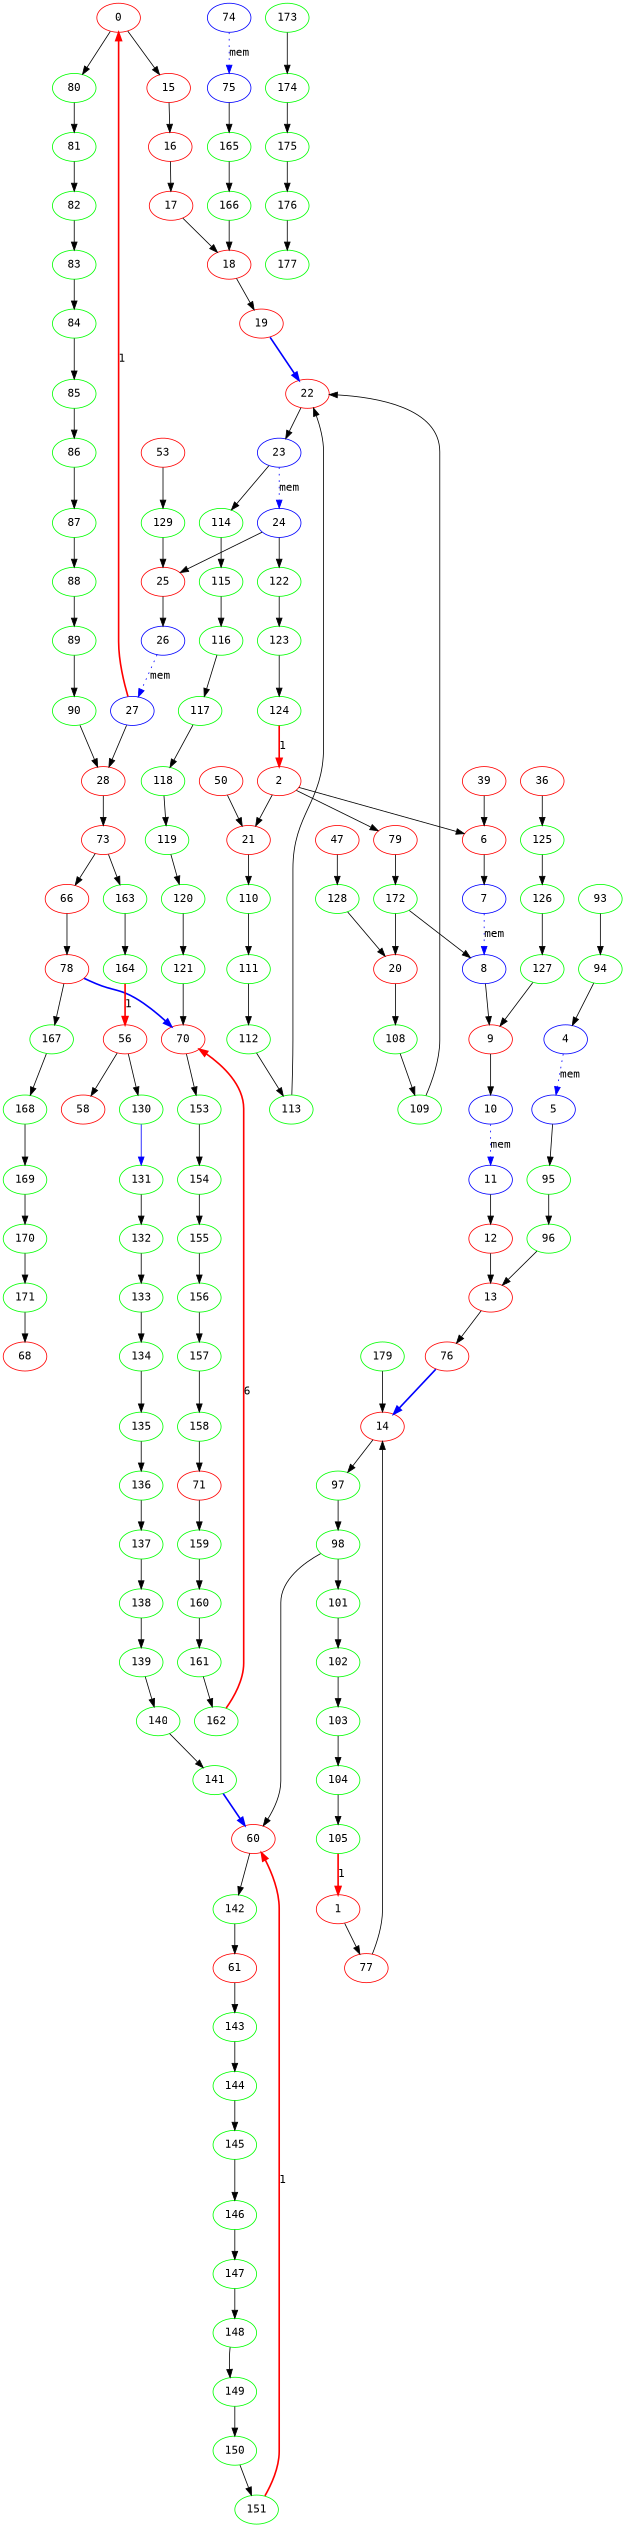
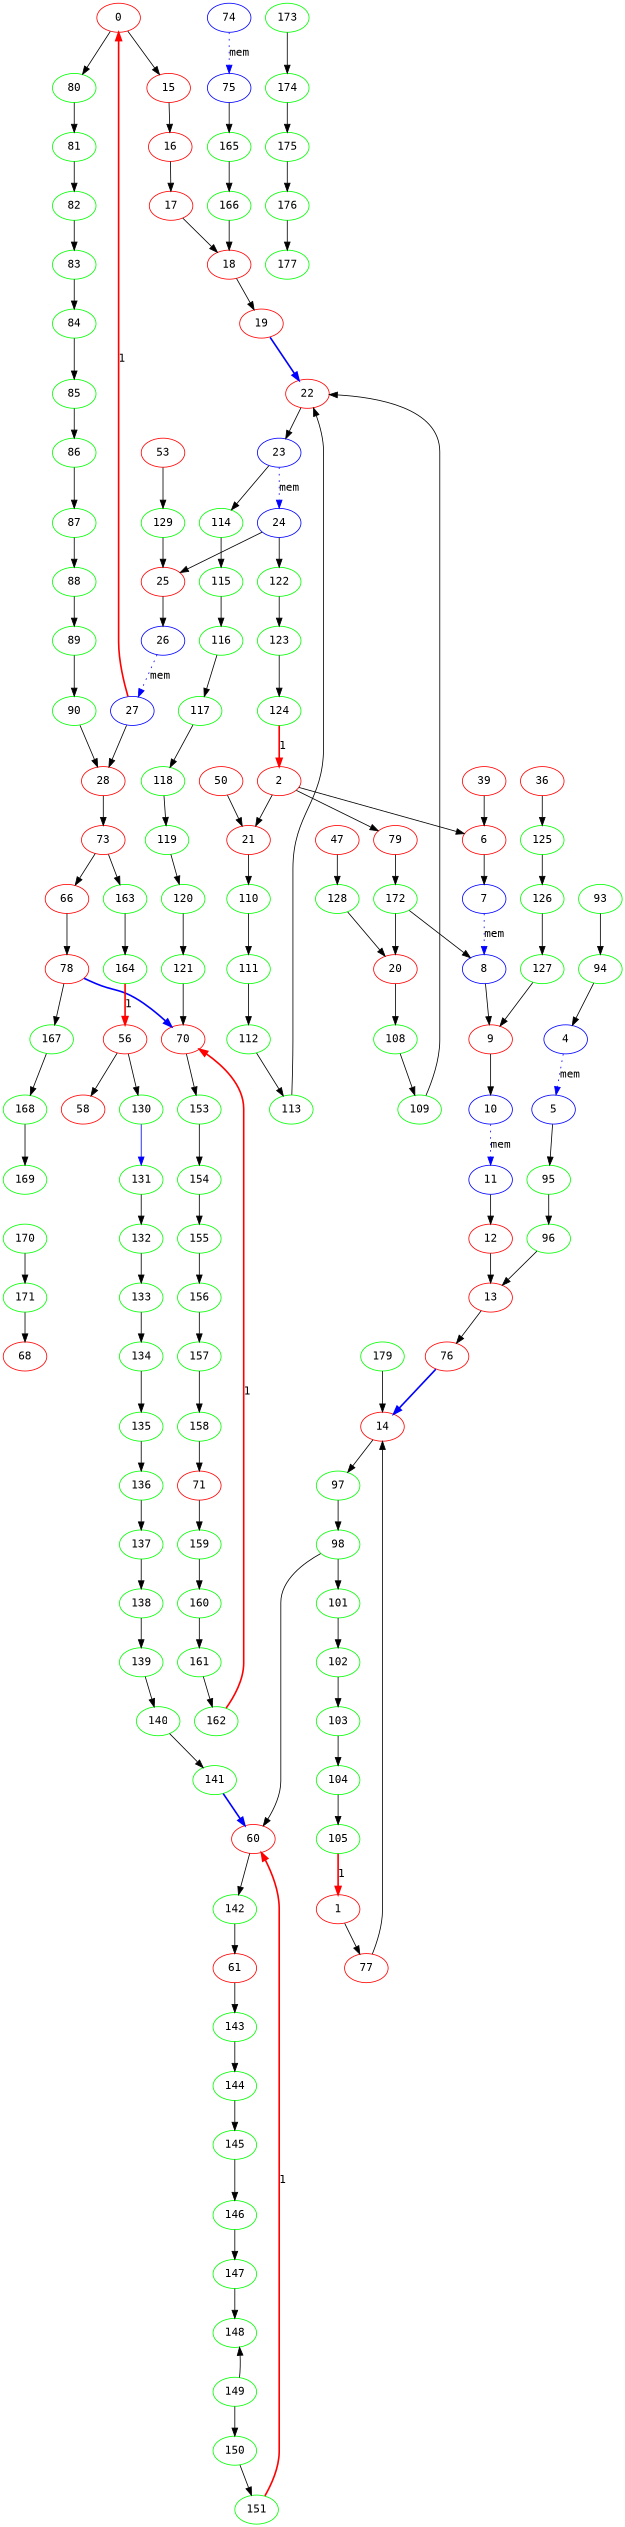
edge "169" -> "170": removed
edge "162" -> "70": label "6" -> "1"
edge "148" -> "149": reversed
